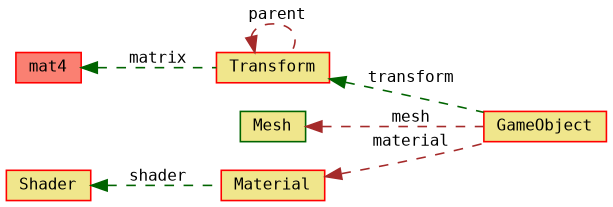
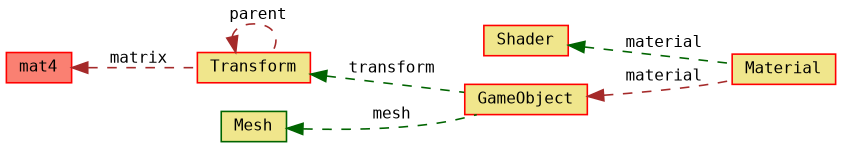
edge "Transform" -> "mat4": color darkgreen -> brown
edge "GameObject" -> "Mesh": color brown -> darkgreen
edge "GameObject" -> "Material": reversed
edge "Material" -> "Shader": label " shader" -> " material"
